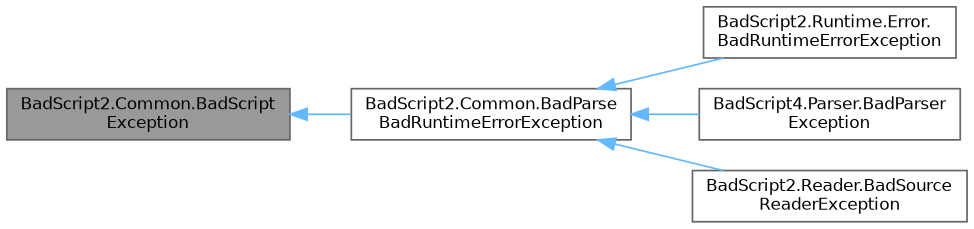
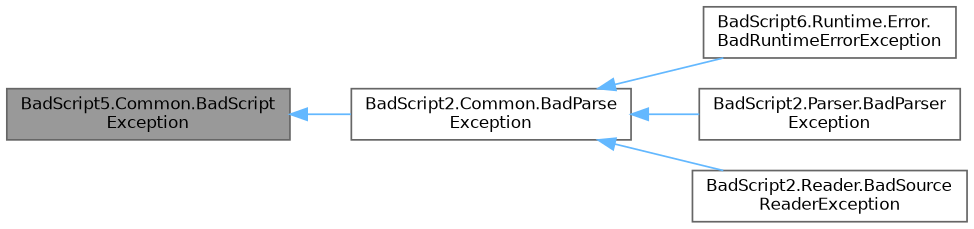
node "BadScript2.Runtime.Error. BadRuntimeErrorException": label "BadScript2.Runtime.Error. BadRuntimeErrorException" -> "BadScript6.Runtime.Error. BadRuntimeErrorException"
node "BadScript2.Common.BadScript Exception": label "BadScript2.Common.BadScript Exception" -> "BadScript5.Common.BadScript Exception"
node "BadScript2.Common.BadParse BadRuntimeErrorException": label "BadScript2.Common.BadParse BadRuntimeErrorException" -> "BadScript2.Common.BadParse Exception"
node "BadScript4.Parser.BadParser Exception": label "BadScript4.Parser.BadParser Exception" -> "BadScript2.Parser.BadParser Exception"
